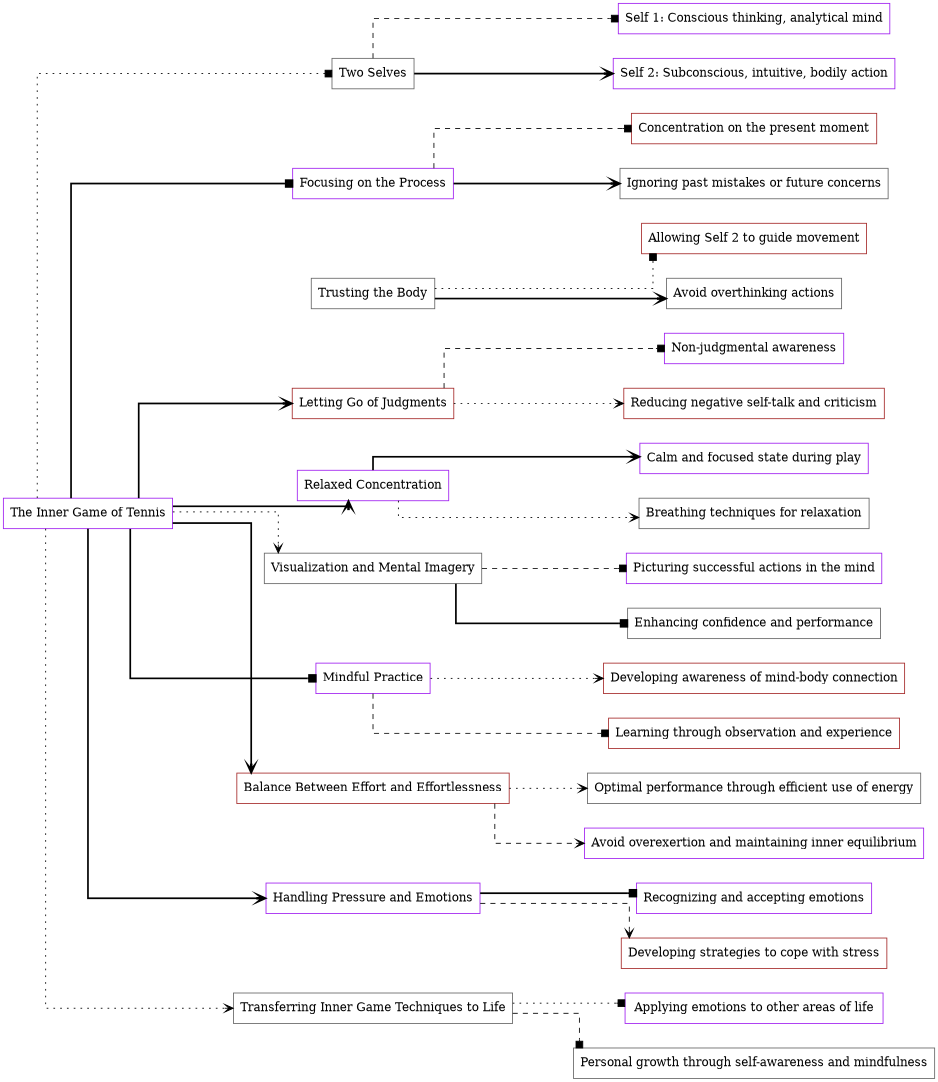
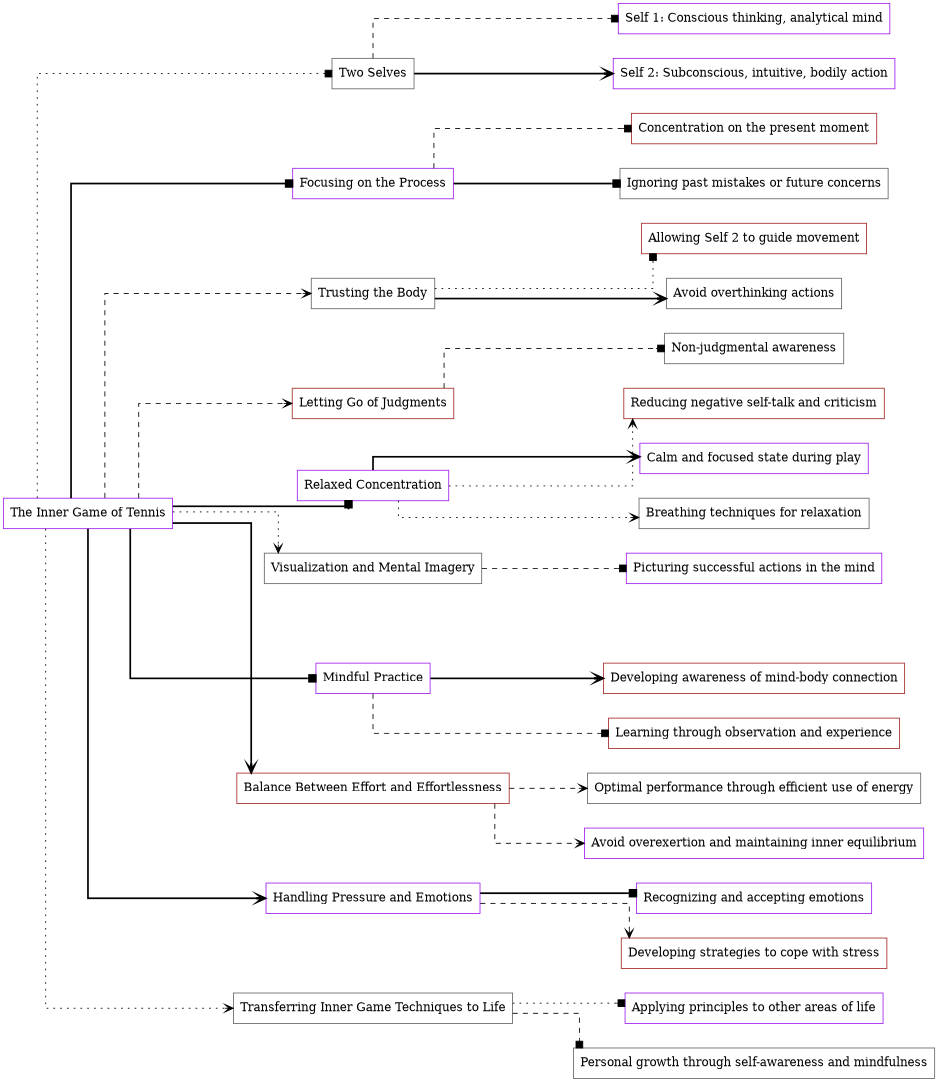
edge "Focusing on the Process" -> "Ignoring past mistakes or future concerns": arrowhead vee -> box
edge "The Inner Game of Tennis" -> "Trusting the Body": added
node "Non-judgmental awareness": color purple -> gray40
edge "The Inner Game of Tennis" -> "Letting Go of Judgments": style bold -> dashed
edge "Letting Go of Judgments" -> "Reducing negative self-talk and criticism": now "Relaxed Concentration" -> "Reducing negative self-talk and criticism"
edge "The Inner Game of Tennis" -> "Relaxed Concentration": arrowhead vee -> box
node "Enhancing confidence and performance": removed
edge "Mindful Practice" -> "Developing awareness of mind-body connection": style dotted -> bold
edge "Balance Between Effort and Effortlessness" -> "Optimal performance through efficient use of energy": style dotted -> dashed
node "Applying emotions to other areas of life": label "Applying emotions to other areas of life" -> "Applying principles to other areas of life"
